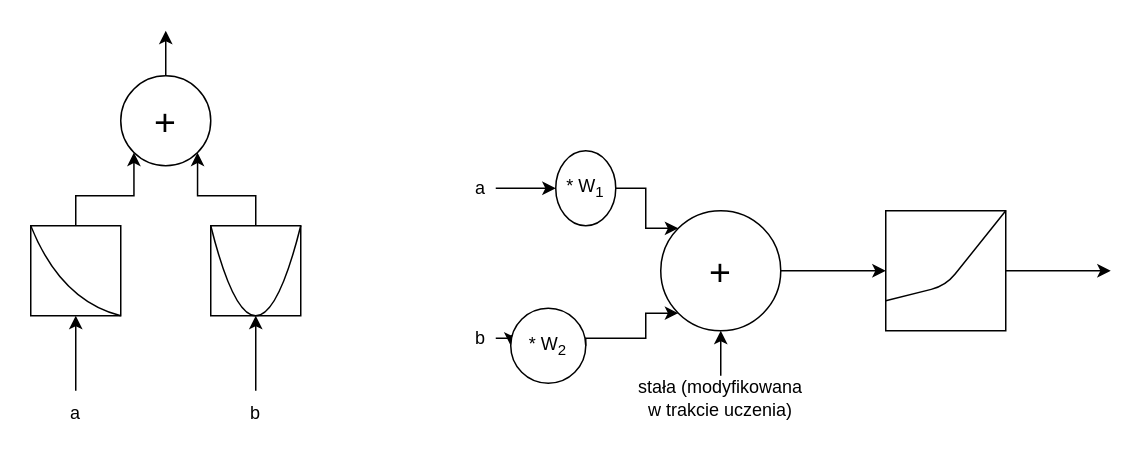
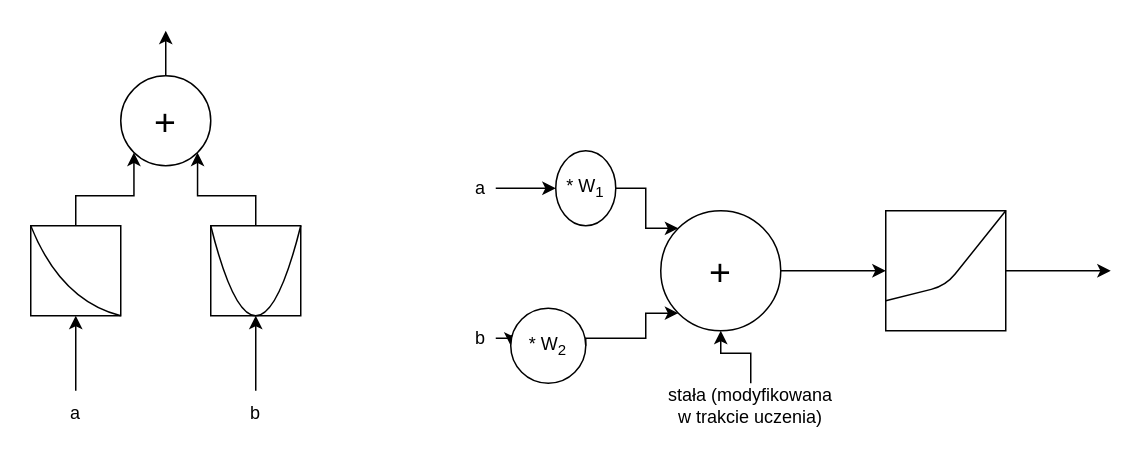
node "stała (modyfikowana w trakcie uczenia)": moved (721, 398) -> (751, 406)
